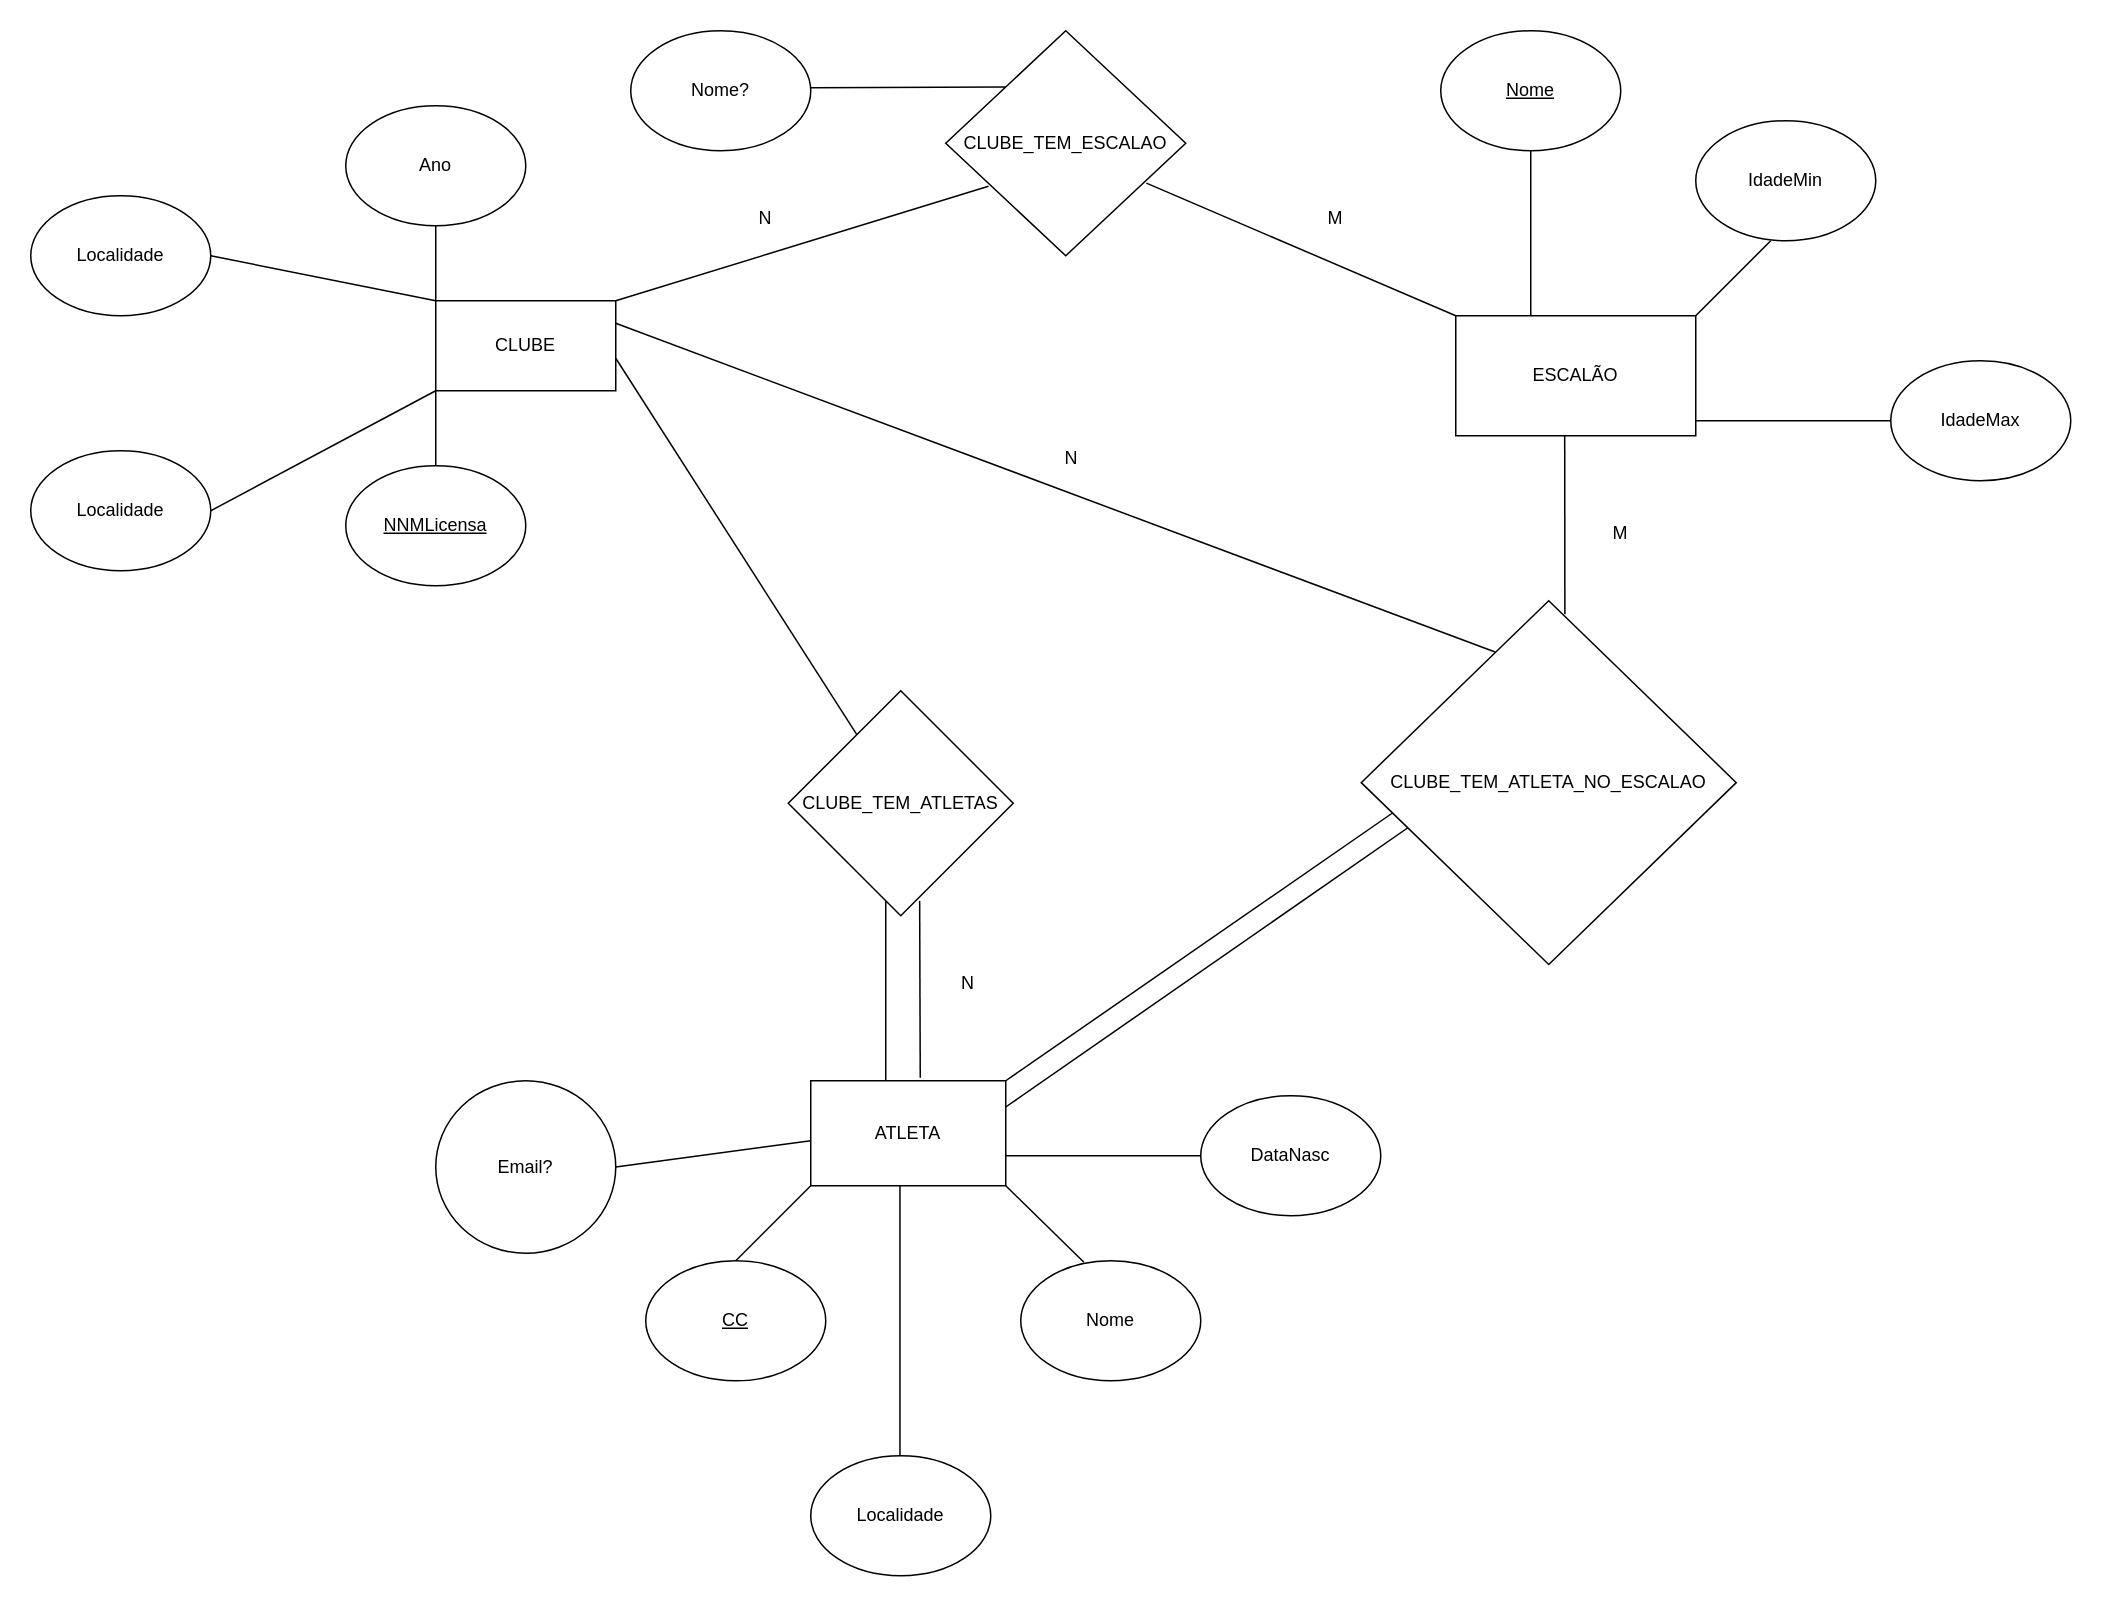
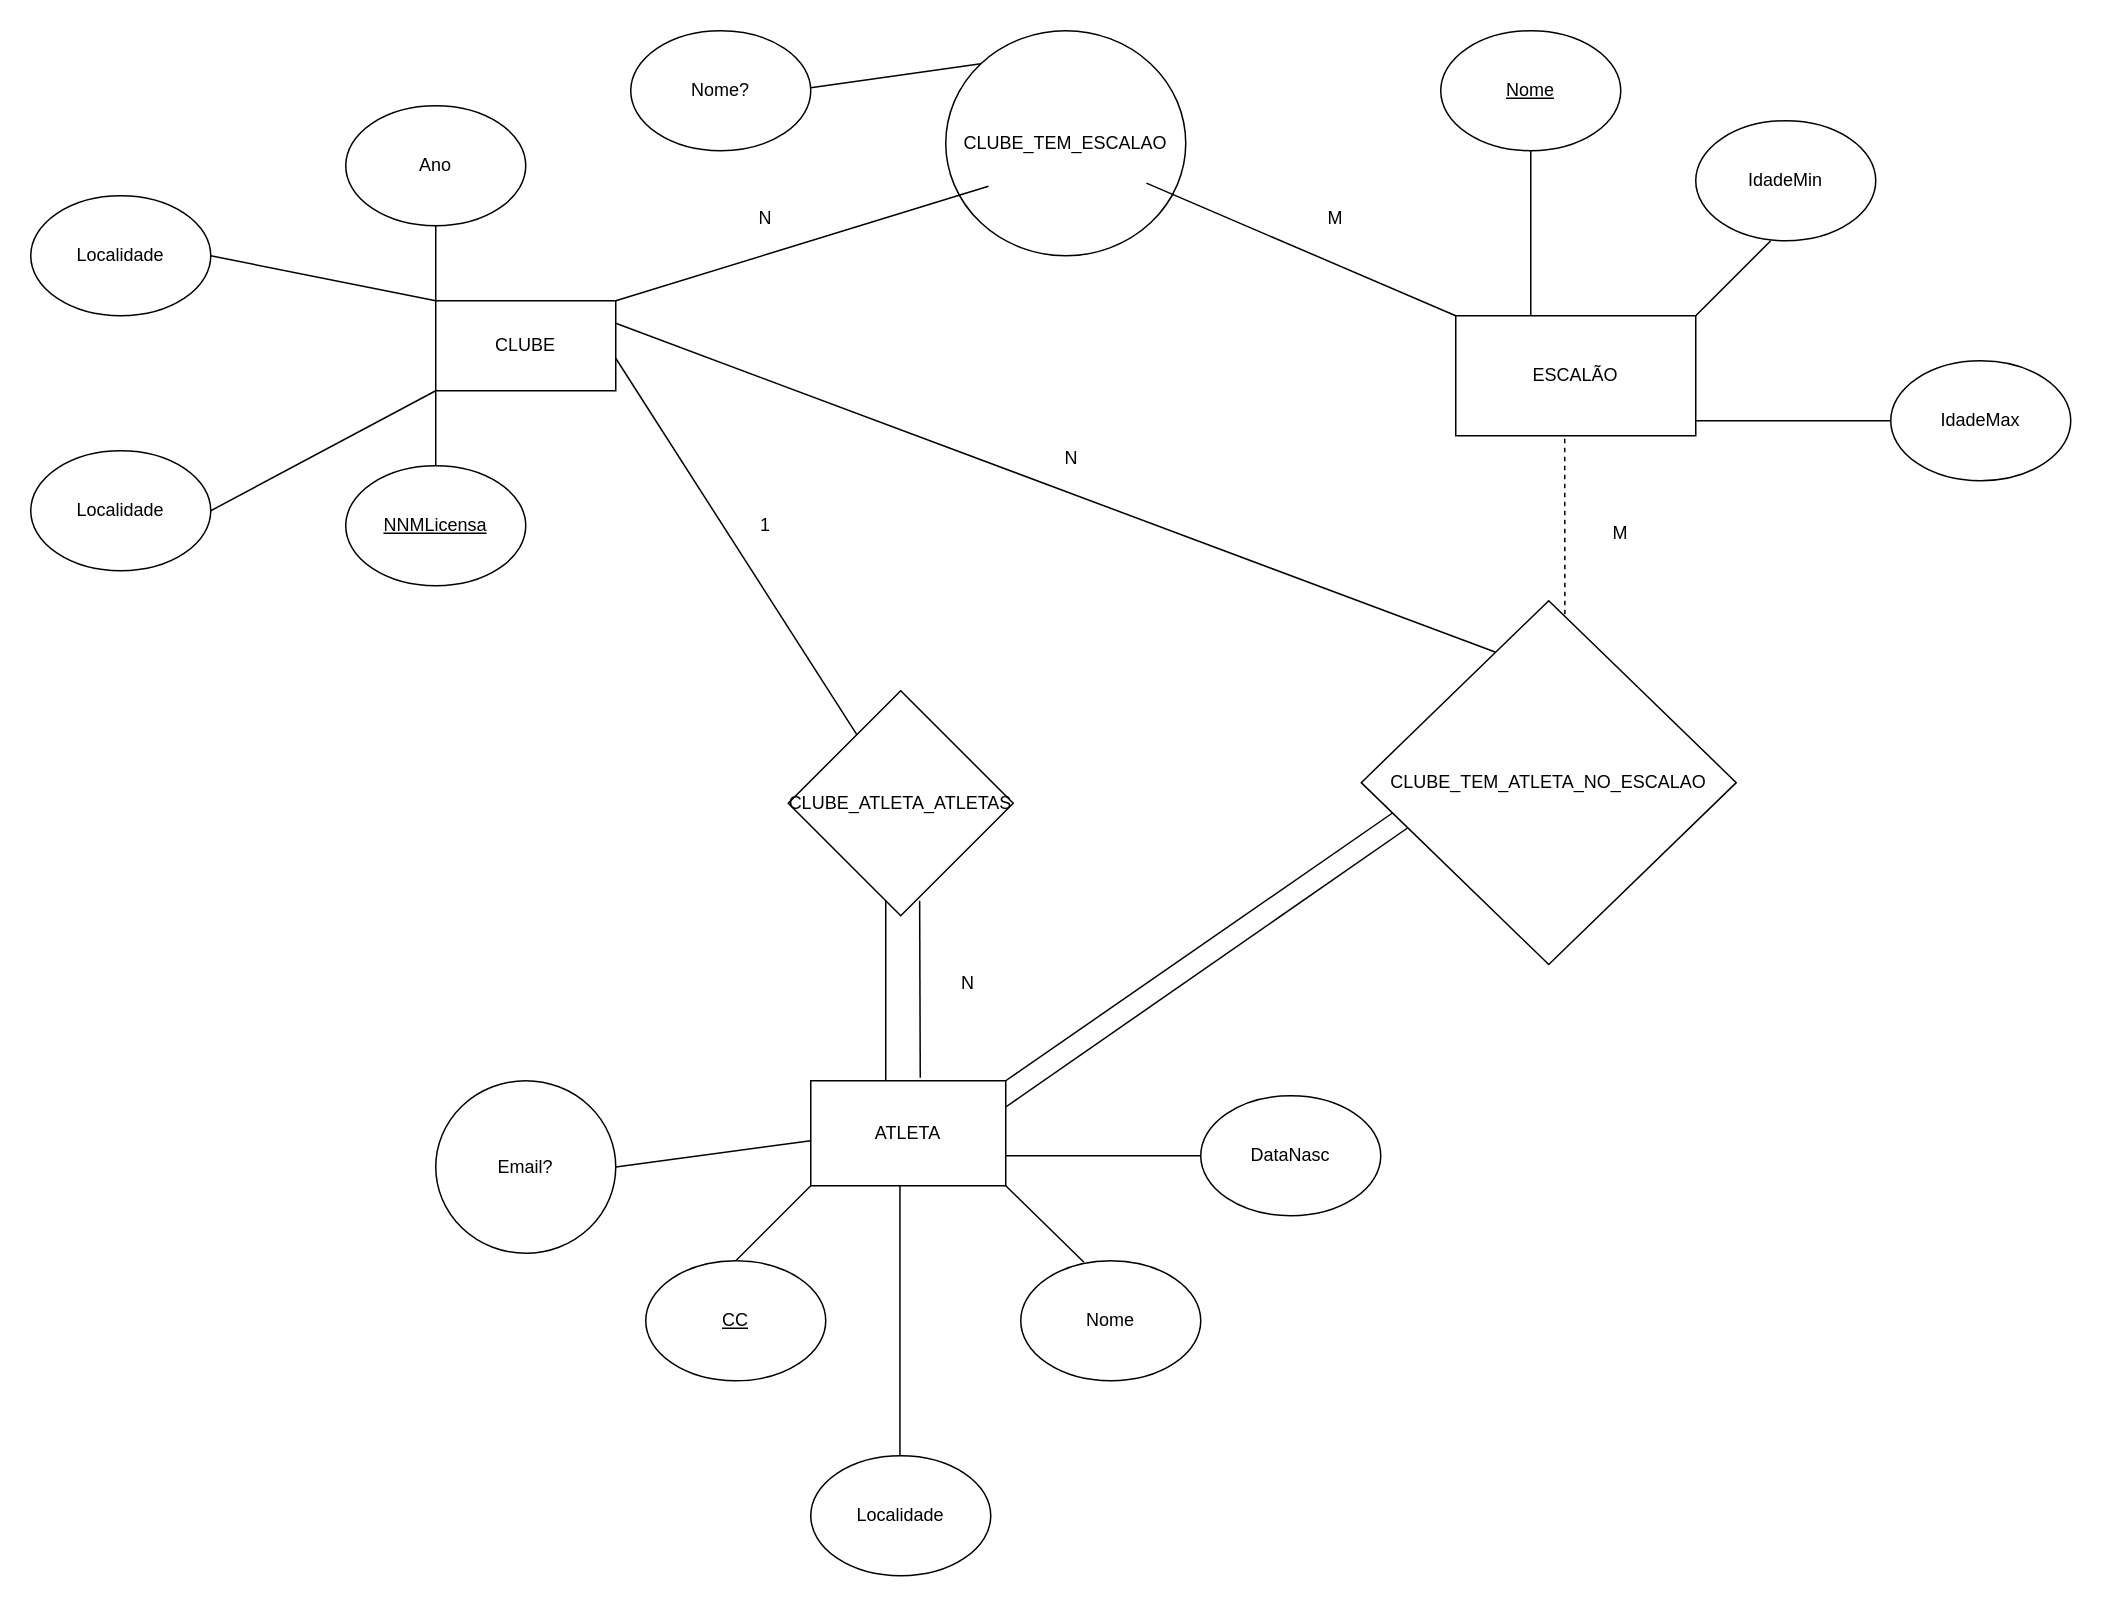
node "CLUBE_TEM_ESCALAO": shape diamond -> ellipse
edge "ESCALÃO" -- "CLUBE_TEM_ATLETA_NO_ESCALAO": style solid -> dashed
node "1": added
node "CLUBE_TEM_ATLETAS": label "CLUBE_TEM_ATLETAS" -> "CLUBE_ATLETA_ATLETAS"
